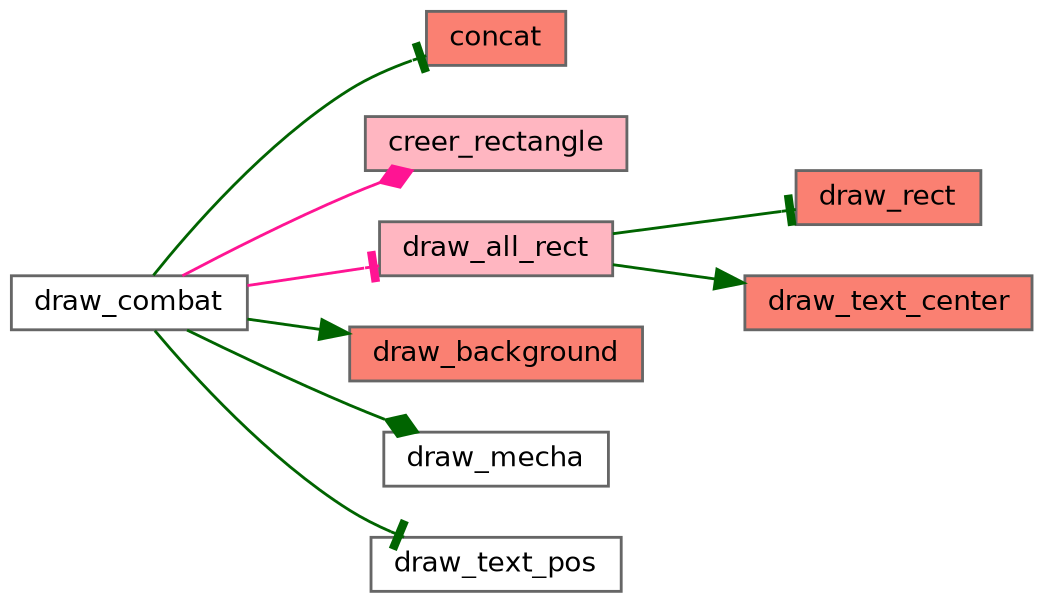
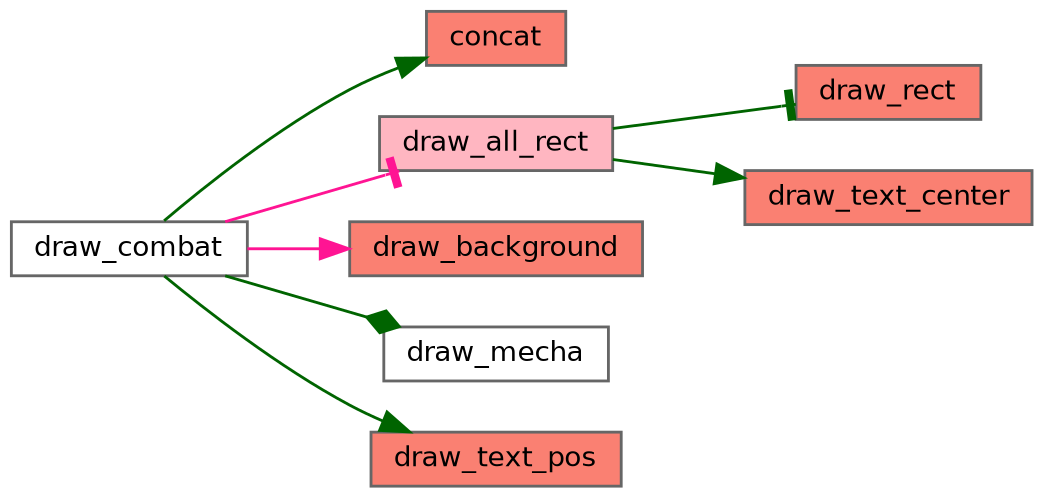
node "creer_rectangle": removed
edge "draw_combat" -> "concat": arrowhead tee -> normal
edge "draw_combat" -> "draw_background": color darkgreen -> deeppink
edge "draw_combat" -> "draw_text_pos": arrowhead tee -> normal
node "draw_text_pos": fillcolor white -> salmon
